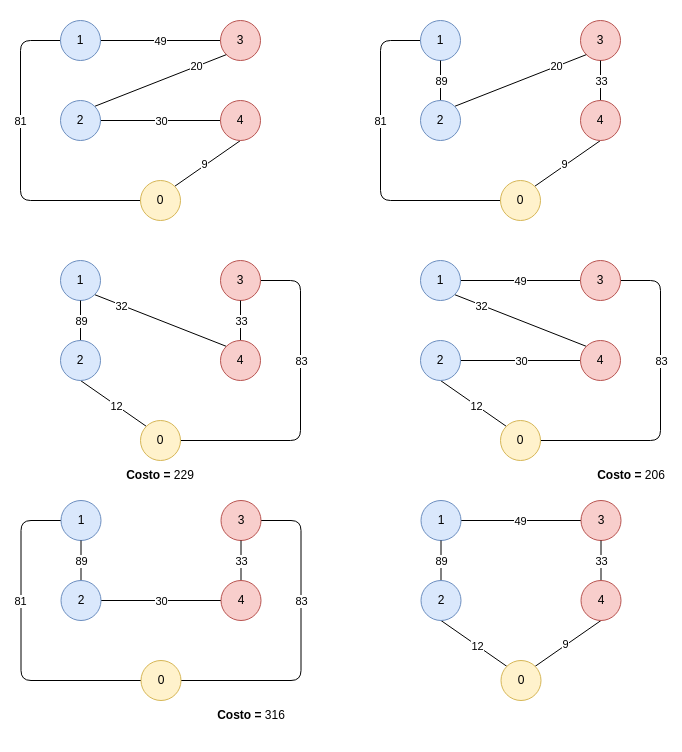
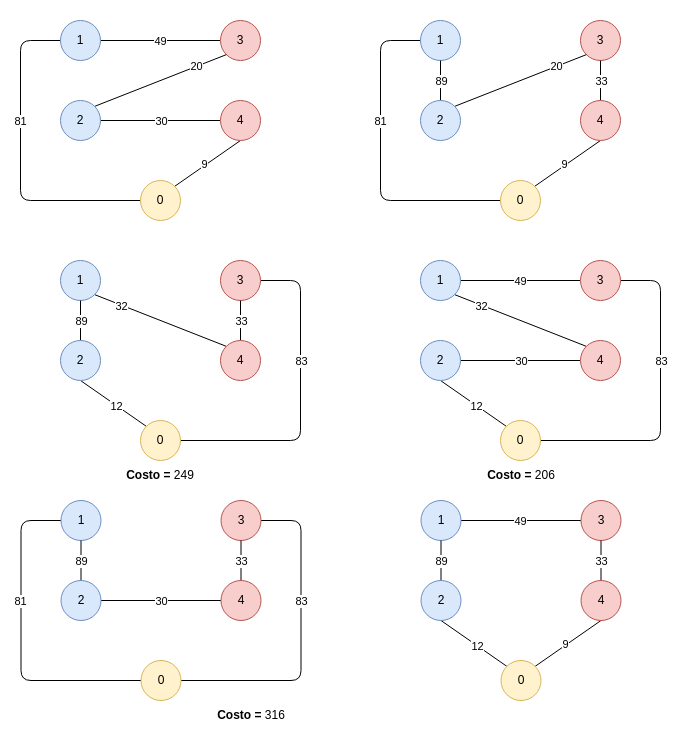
node "Costo = 229": label "Costo = 229" -> "Costo = 249"
node "Costo = 206": moved (631, 476) -> (521, 476)
